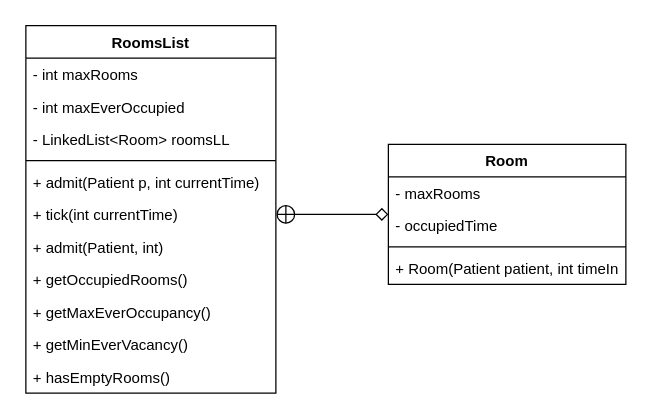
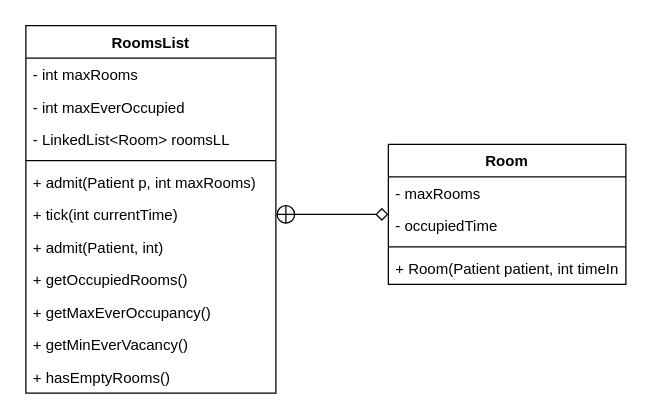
node "+ admit(Patient p, int currentTime)": label "+ admit(Patient p, int currentTime)" -> "+ admit(Patient p, int maxRooms)"
